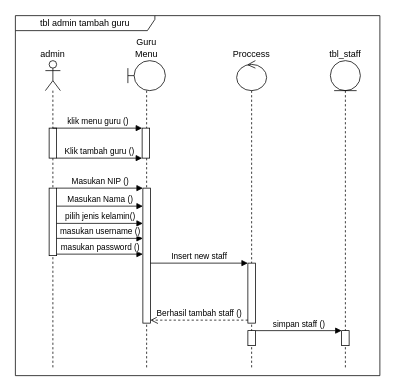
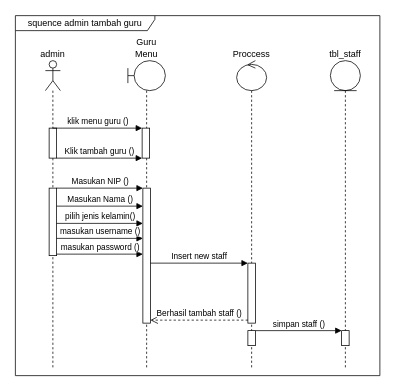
node "tbl admin tambah guru": label "tbl admin tambah guru" -> "squence admin tambah guru"
